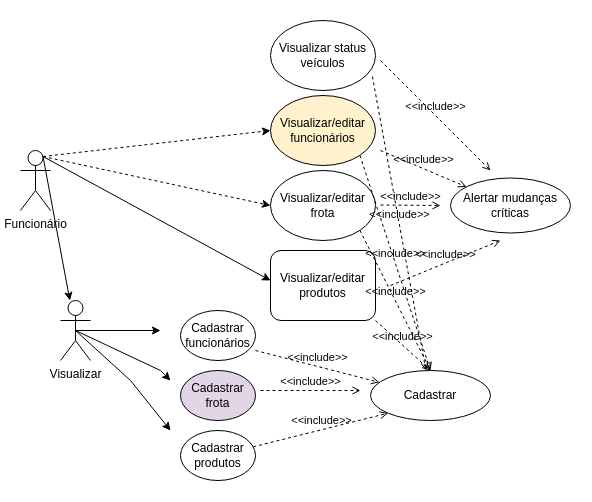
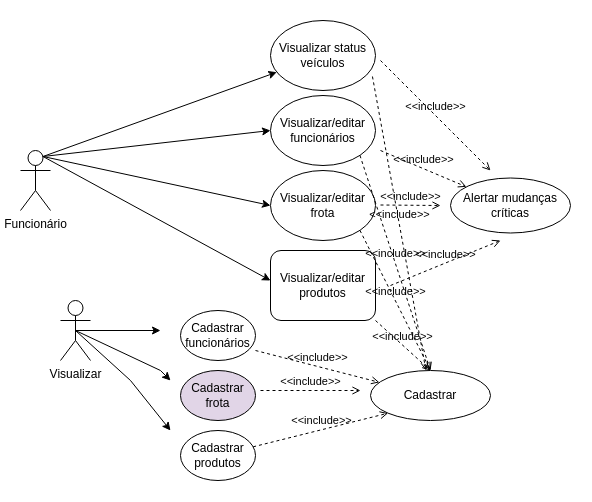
node "Visualizar/editar funcionários": fillcolor #fff2cc -> #ffffff
edge "Funcionário" -> "Visualizar/editar funcionários": style dashed -> solid
edge "Funcionário" -> "Visualizar/editar frota": style dashed -> solid
edge "Funcionário" -> "Visualizar": now "Funcionário" -> "Visualizar status veículos"
